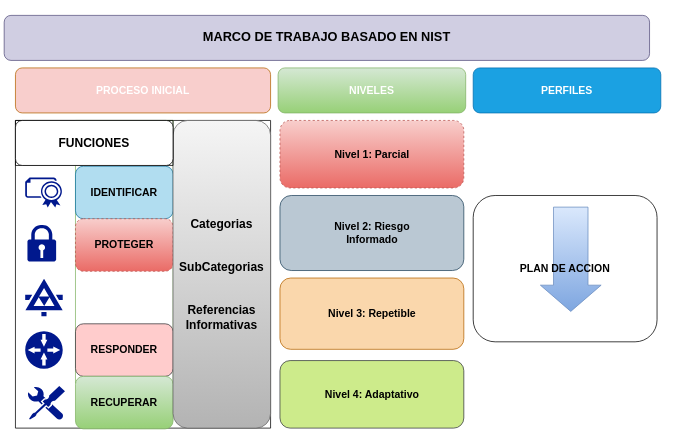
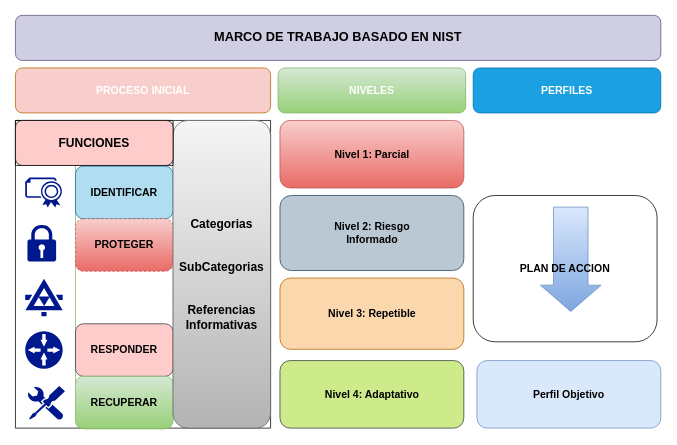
node "MARCO DE TRABAJO BASADO EN NIST": moved (327, 38) -> (338, 38)
node "FUNCIONES": fillcolor #ffffff -> #ffcccc
node "Nivel 1: Parcial": style dashed -> solid
node "Perfil Objetivo": added
